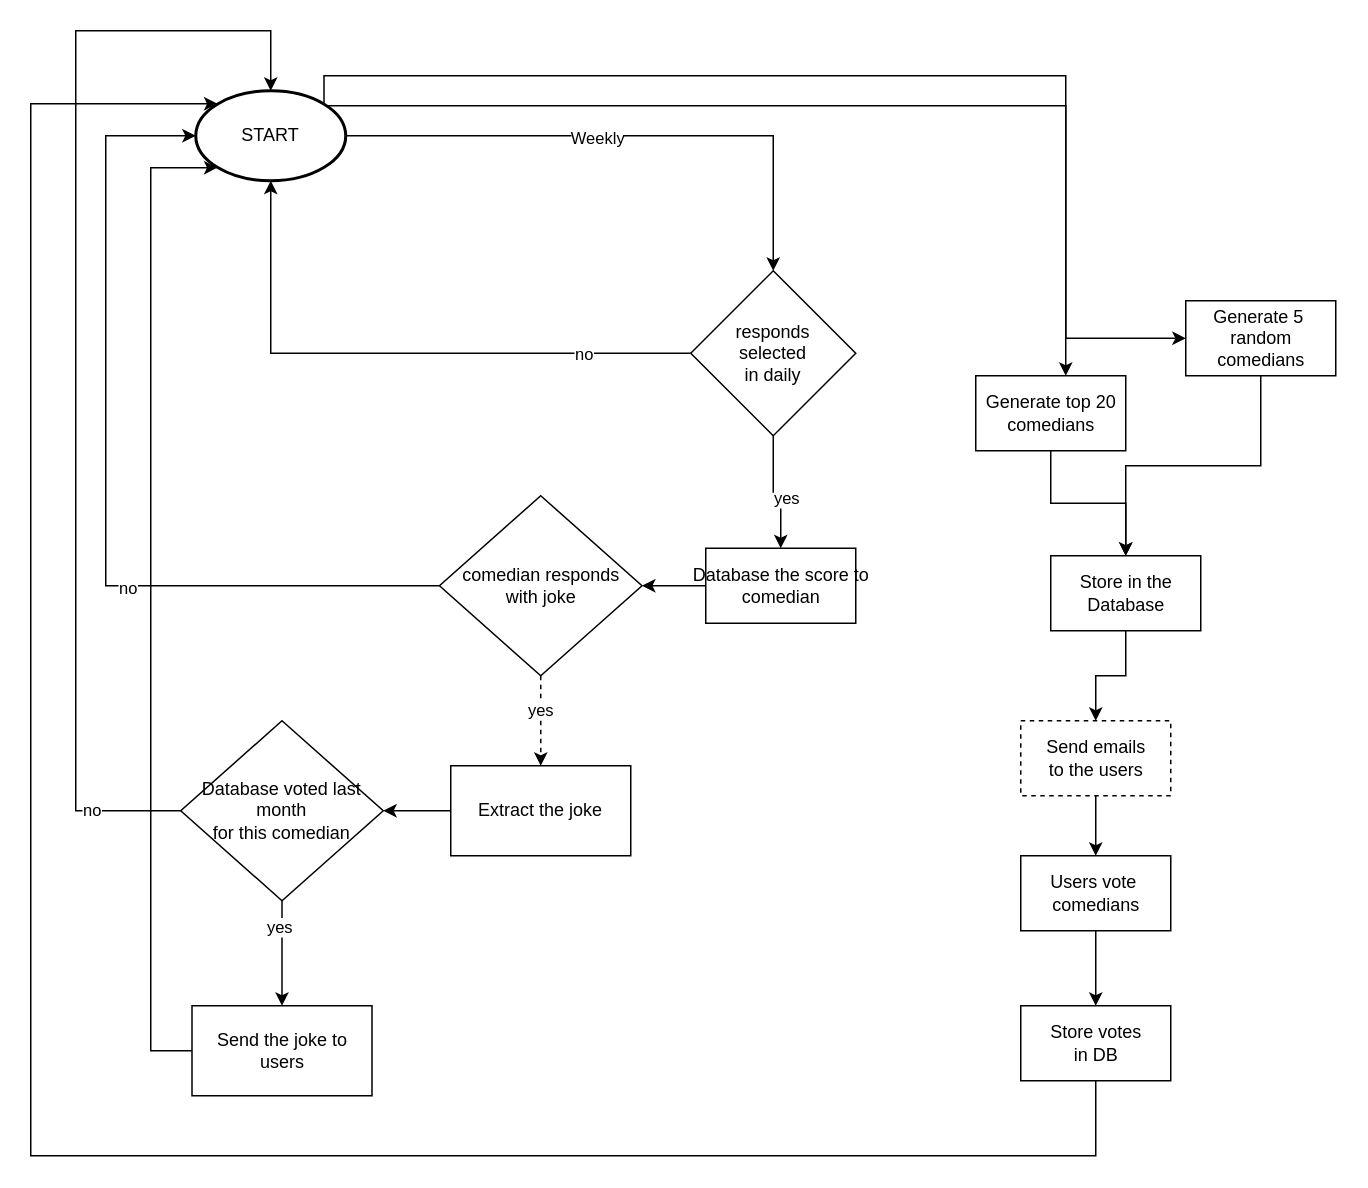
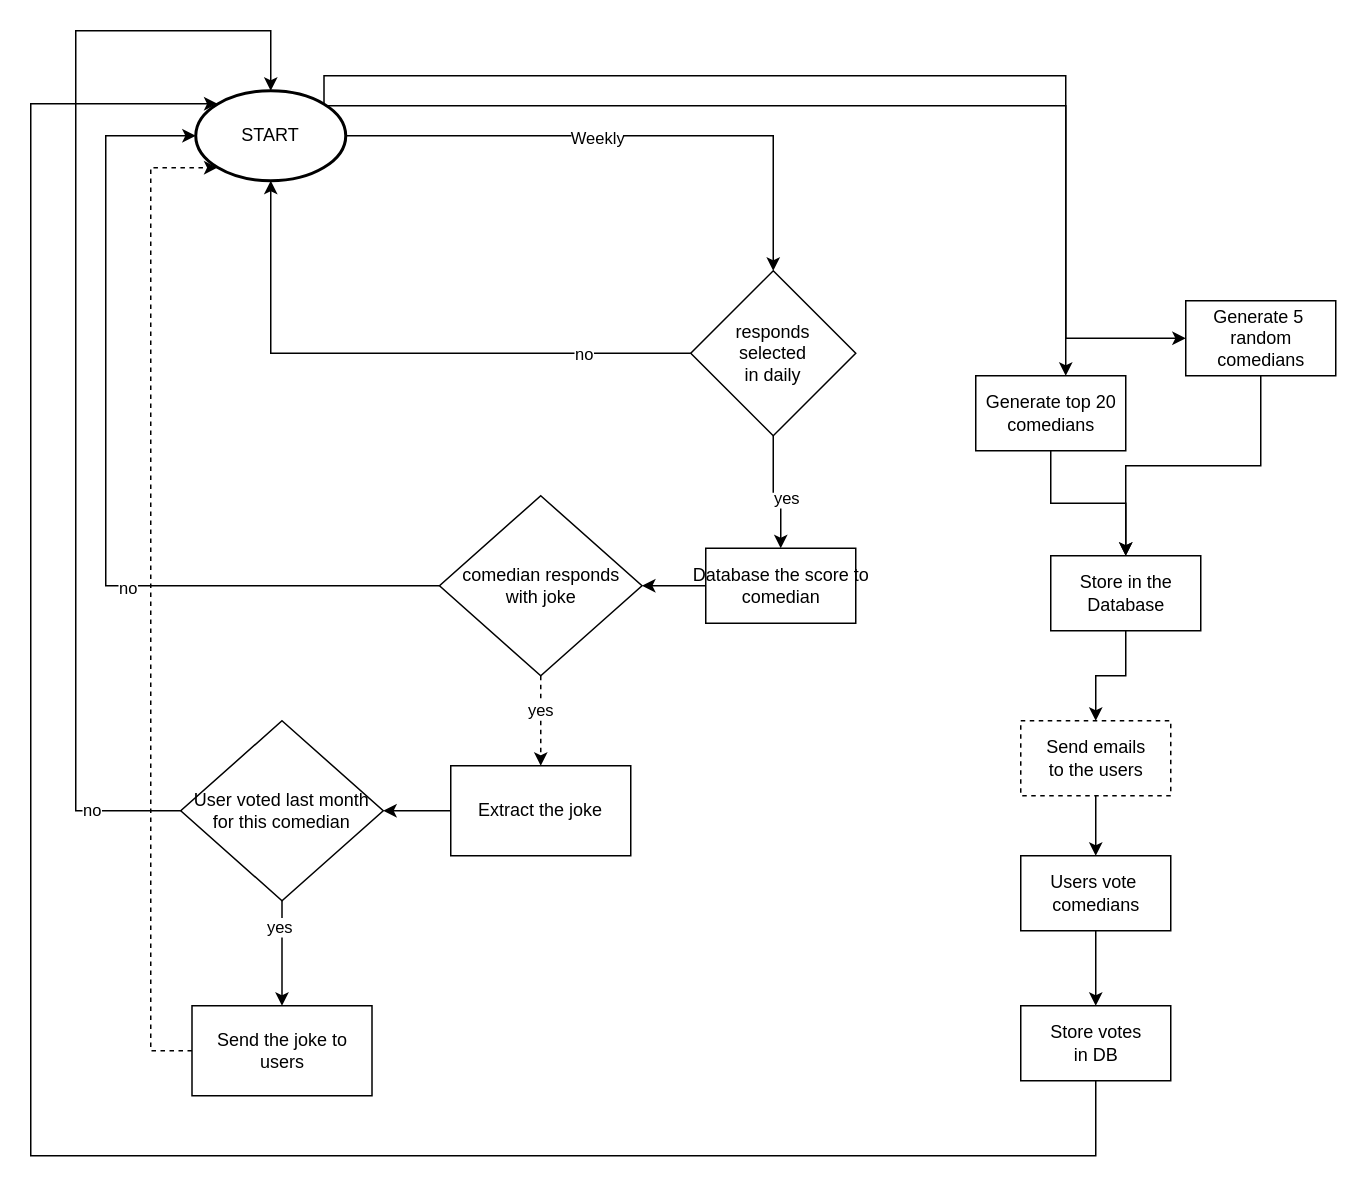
edge "Send the joke to users" -> "START": style solid -> dashed
node "Database voted last month for this comedian": label "Database voted last month for this comedian" -> "User voted last month for this comedian"
